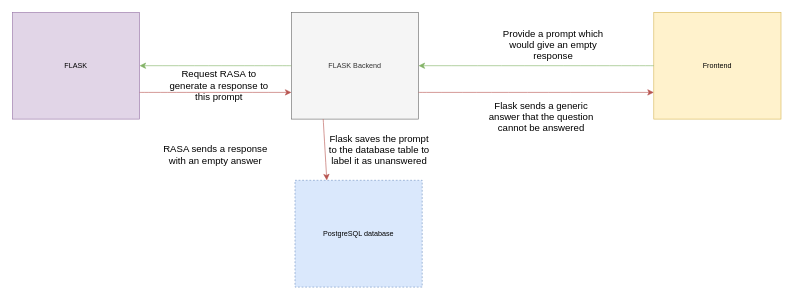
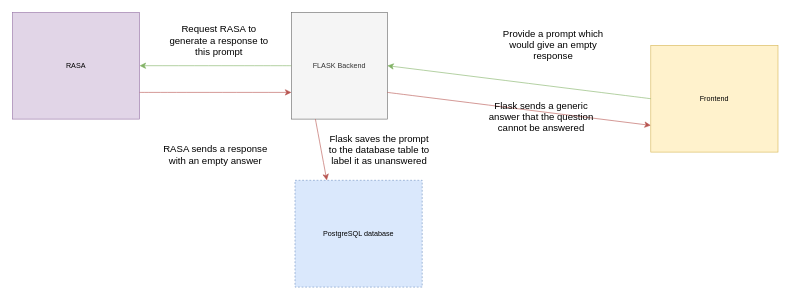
node "FLASK": label "FLASK" -> "RASA"
node "FLASK Backend": size 127x107 -> 96x107
node "Frontend": moved (717, 66) -> (714, 99)
node "Request RASA to generate a response to this prompt": moved (219, 86) -> (219, 41)
